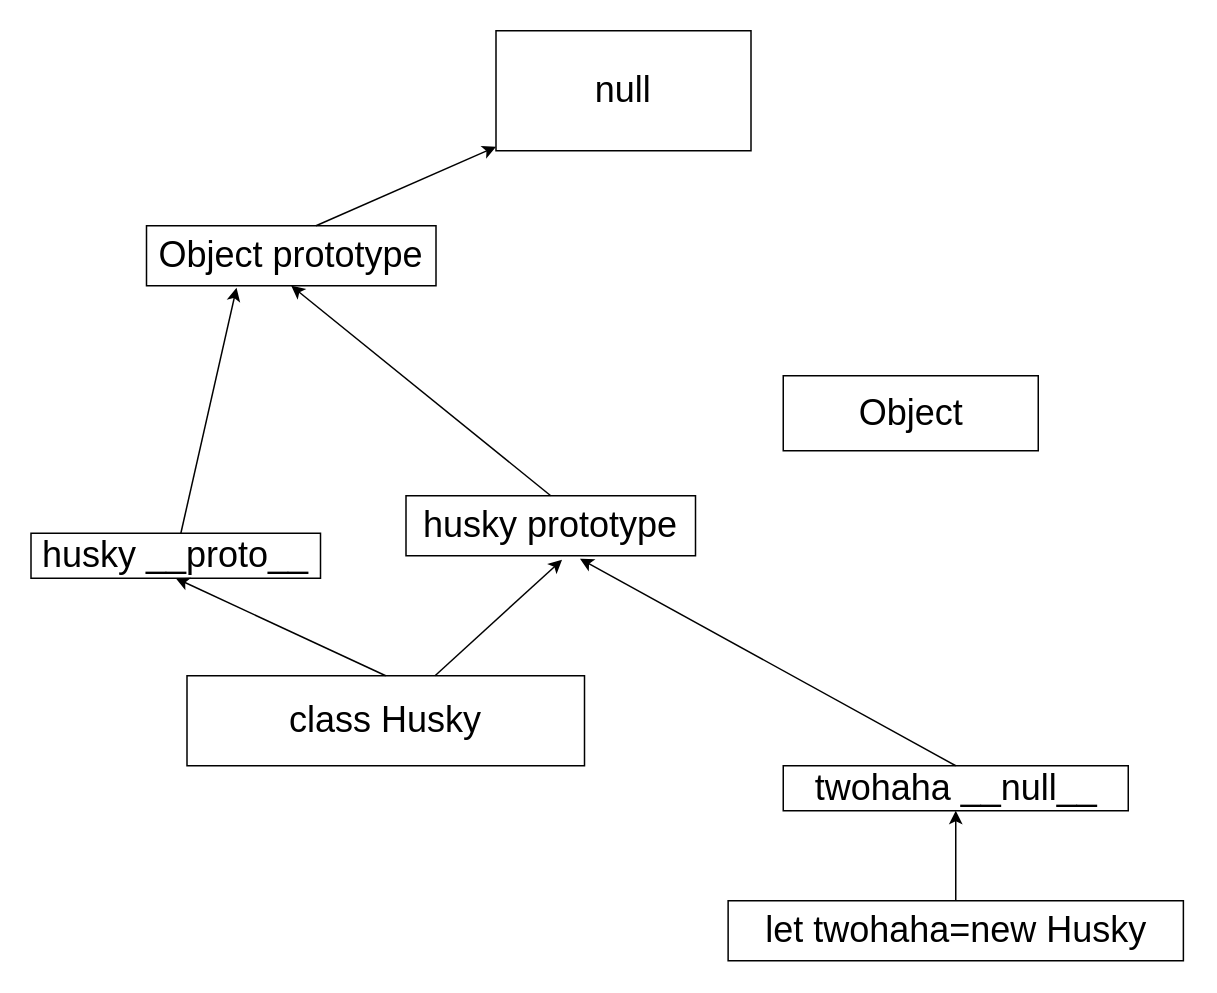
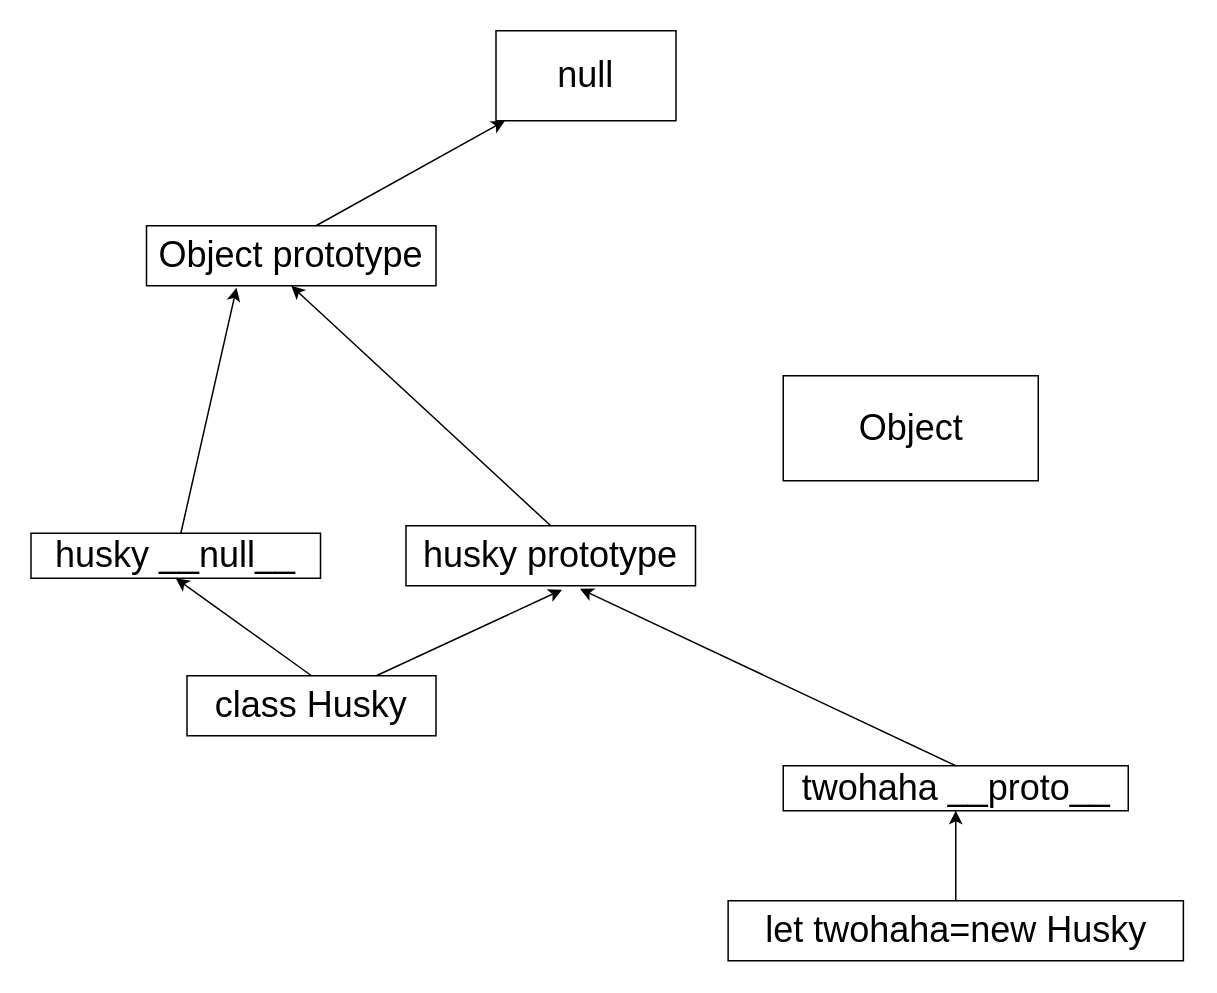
node "null": size 255x120 -> 180x90
node "Object": size 255x75 -> 255x105
node "husky prototype": moved (551, 526) -> (551, 556)
node "husky __proto__": label "husky __proto__" -> "husky __null__"
node "class Husky": size 398x90 -> 249x60
node "twohaha __null__": label "twohaha __null__" -> "twohaha __proto__"
